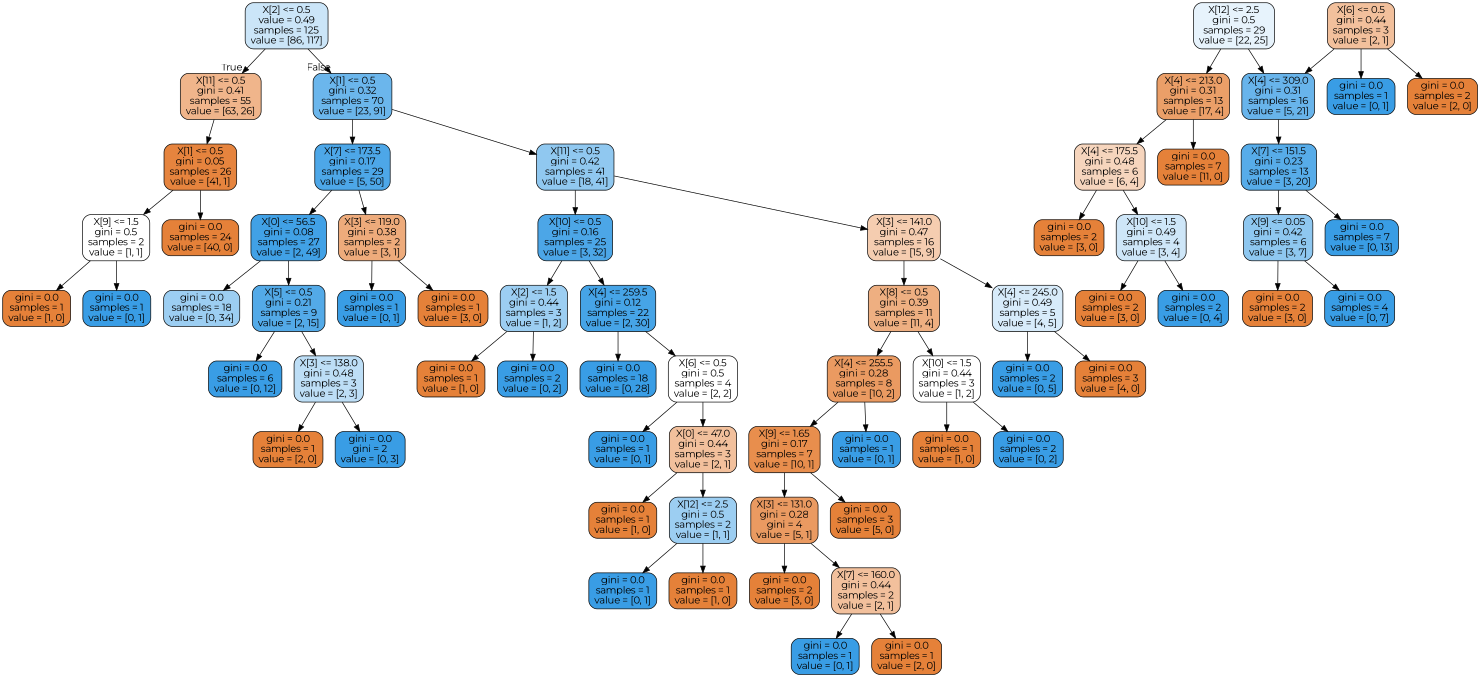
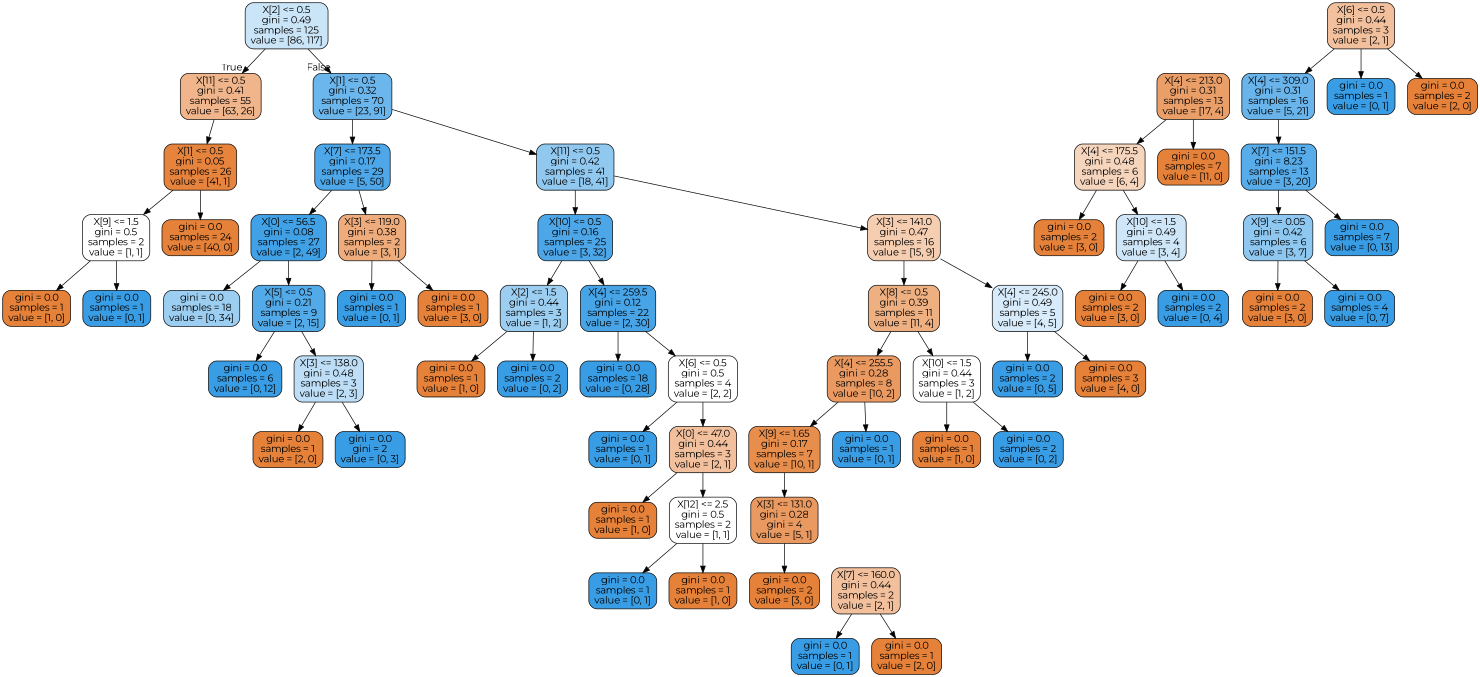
node "X[2] <= 0.5 value = 0.49 samples = 125 value = [86, 117]": label "X[2] <= 0.5 value = 0.49 samples = 125 value = [86, 117]" -> "X[2] <= 0.5 gini = 0.49 samples = 125 value = [86, 117]"
node "X[12] <= 2.5 gini = 0.5 samples = 29 value = [22, 25]": removed
node "X[7] <= 151.5 gini = 0.23 samples = 13 value = [3, 20]": label "X[7] <= 151.5 gini = 0.23 samples = 13 value = [3, 20]" -> "X[7] <= 151.5 gini = 8.23 samples = 13 value = [3, 20]"
node "X[12] <= 2.5 gini = 0.5 samples = 2 value = [1, 1]": fillcolor #9ccef2 -> #ffffff
node "gini = 0.0 samples = 3 value = [5, 0]": removed
edge "X[3] <= 131.0 gini = 0.28 gini = 4 value = [5, 1]" -> "X[7] <= 160.0 gini = 0.44 samples = 2 value = [2, 1]": removed
